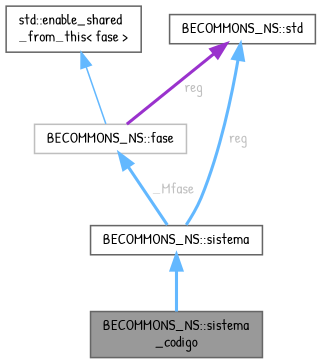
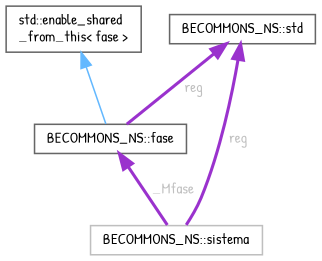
node "BECOMMONS_NS::fase": color grey75 -> gray40
edge "BECOMMONS_NS::sistema" -> "BECOMMONS_NS::std": color steelblue1 -> darkorchid3
edge "BECOMMONS_NS::sistema" -> "BECOMMONS_NS::fase": color steelblue1 -> darkorchid3
node "BECOMMONS_NS::sistema": color gray40 -> grey75
node "BECOMMONS_NS::sistema _codigo": removed
